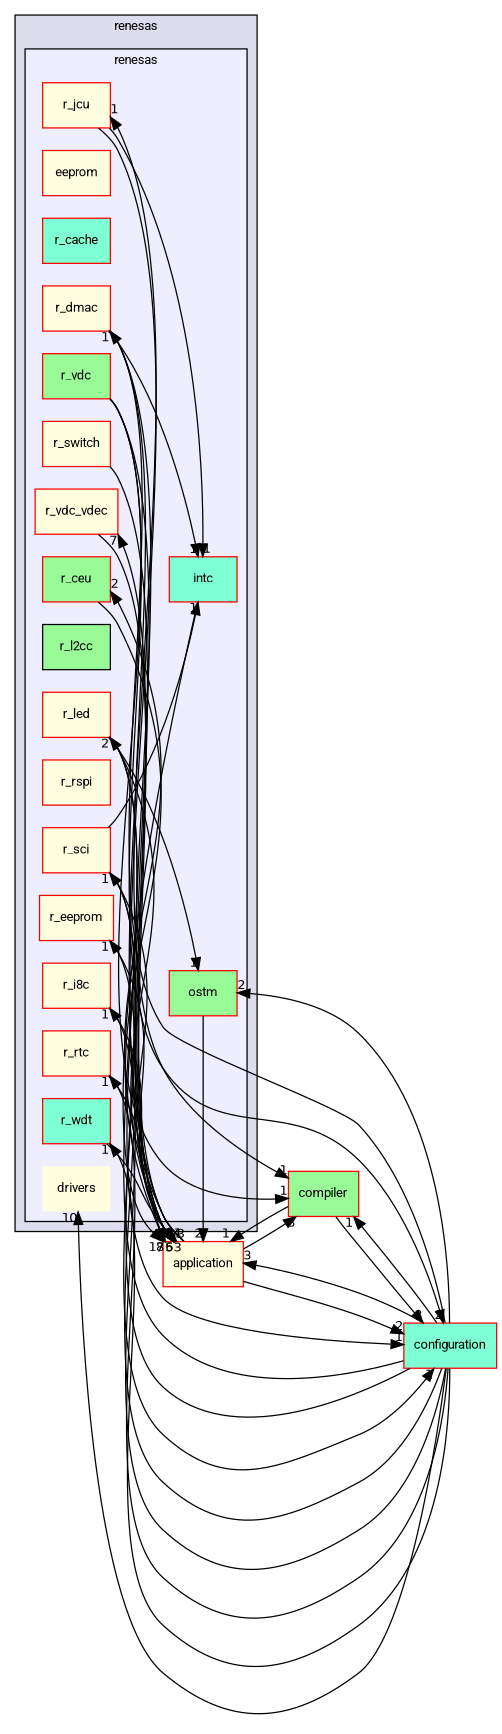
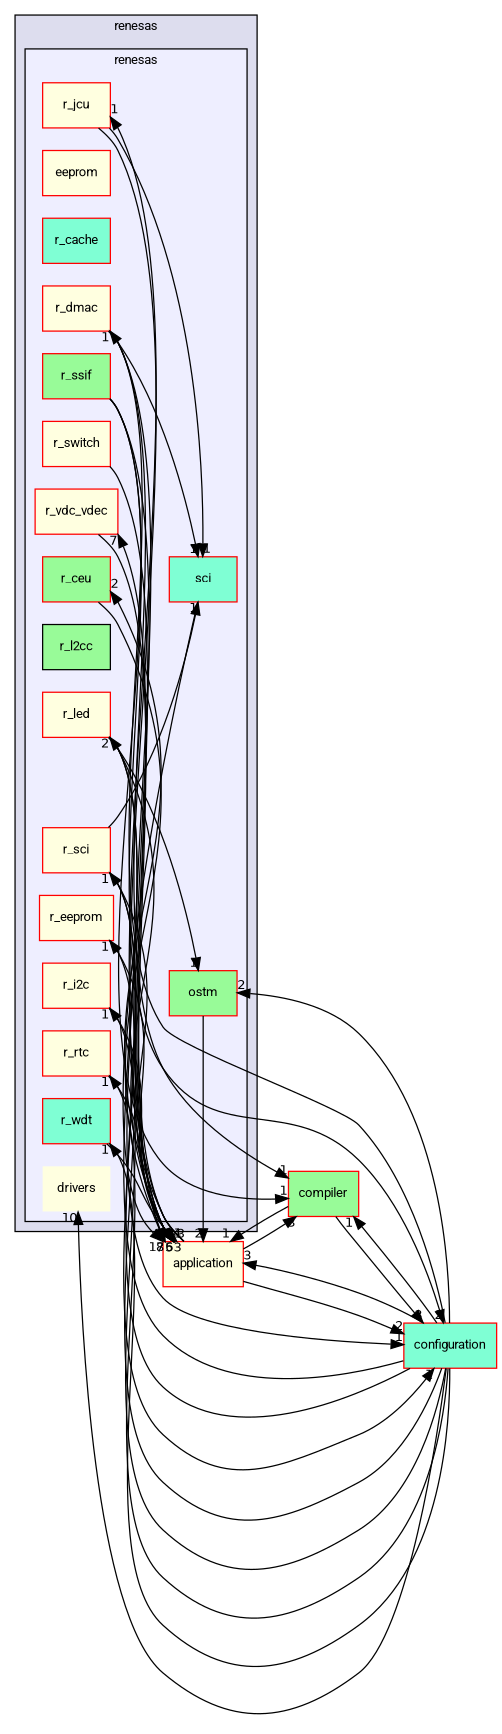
node "r_vdc": label "r_vdc" -> "r_ssif"
node "intc": label "intc" -> "sci"
node "r_rspi": removed
node "r_i8c": label "r_i8c" -> "r_i2c"
